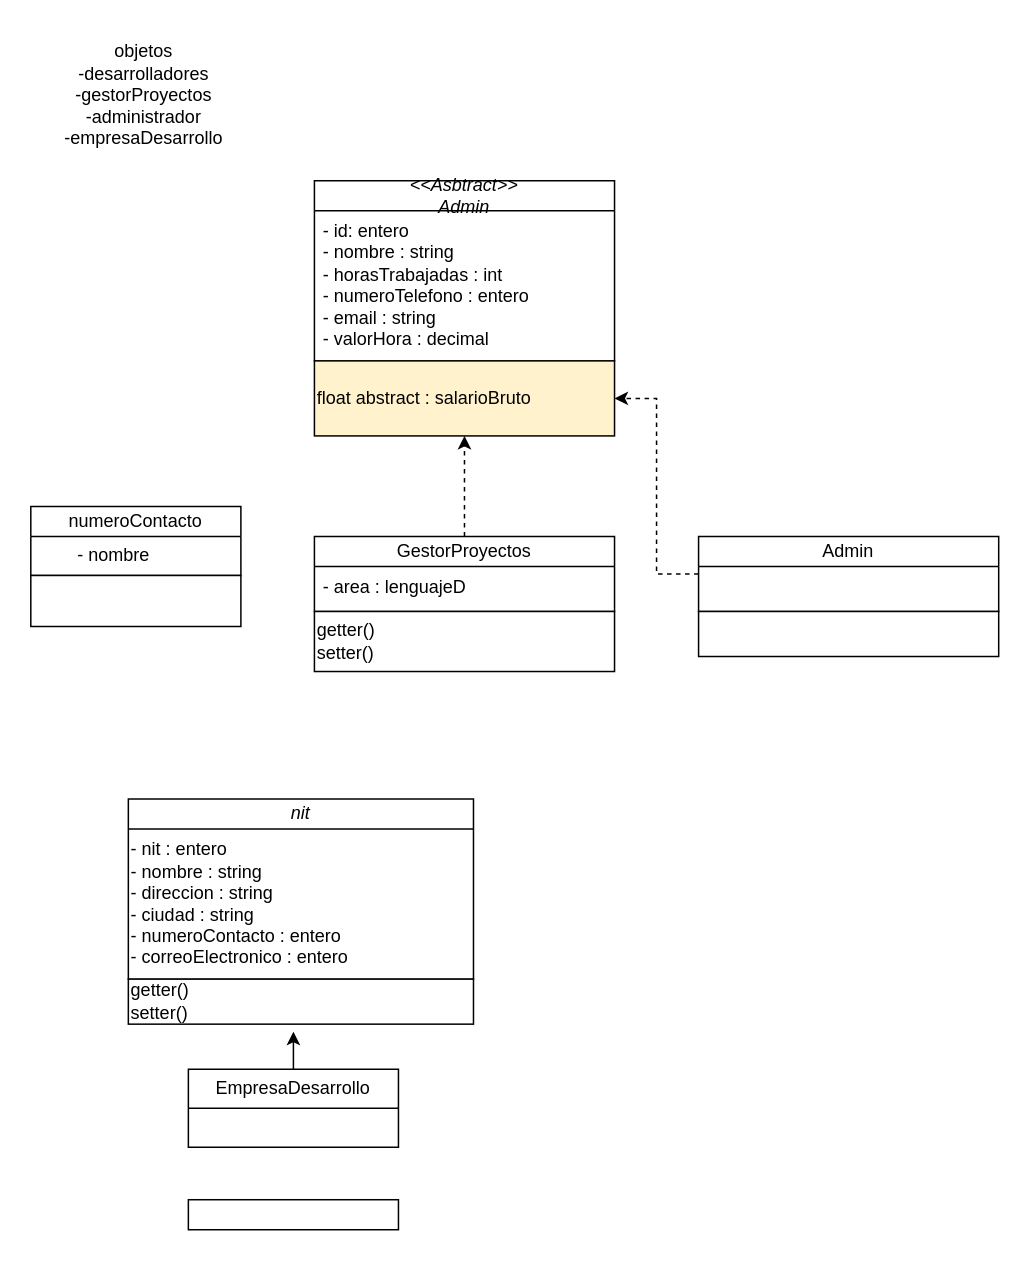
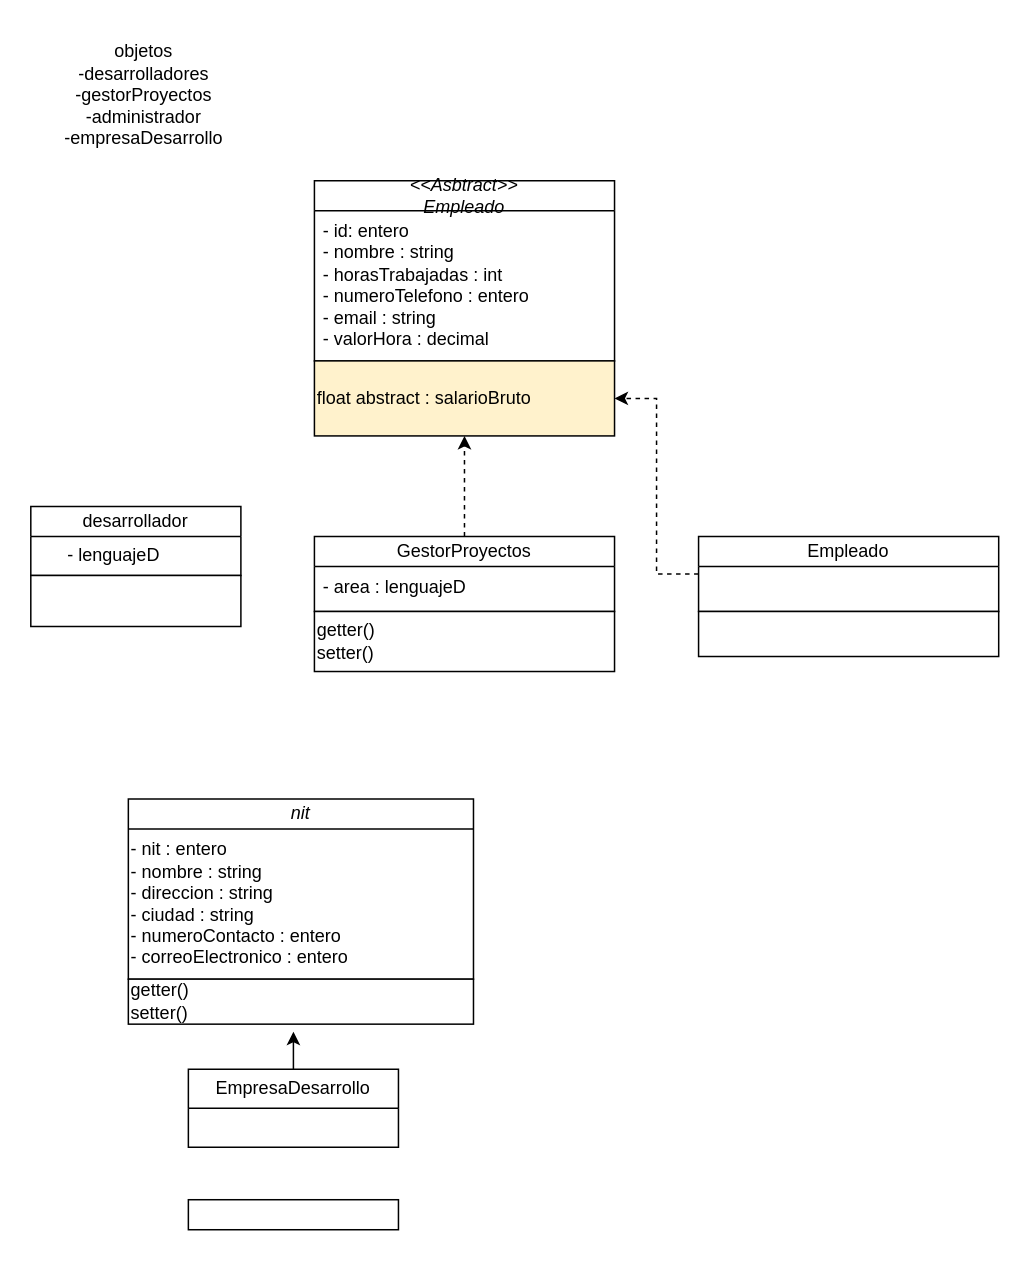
node "<<Asbtract>> Admin": label "<<Asbtract>> Admin" -> "<<Asbtract>> Empleado"
node "numeroContacto": label "numeroContacto" -> "desarrollador"
node "Admin": label "Admin" -> "Empleado"
node "- nombre": label "- nombre" -> "- lenguajeD"
